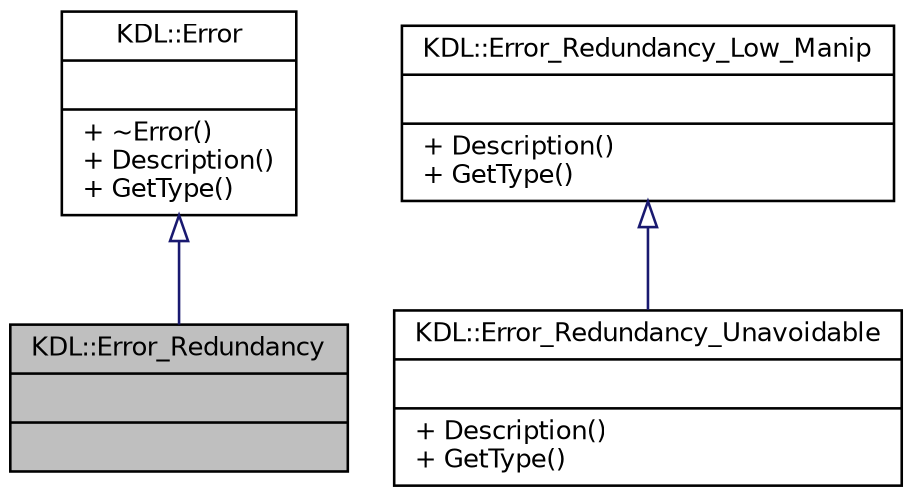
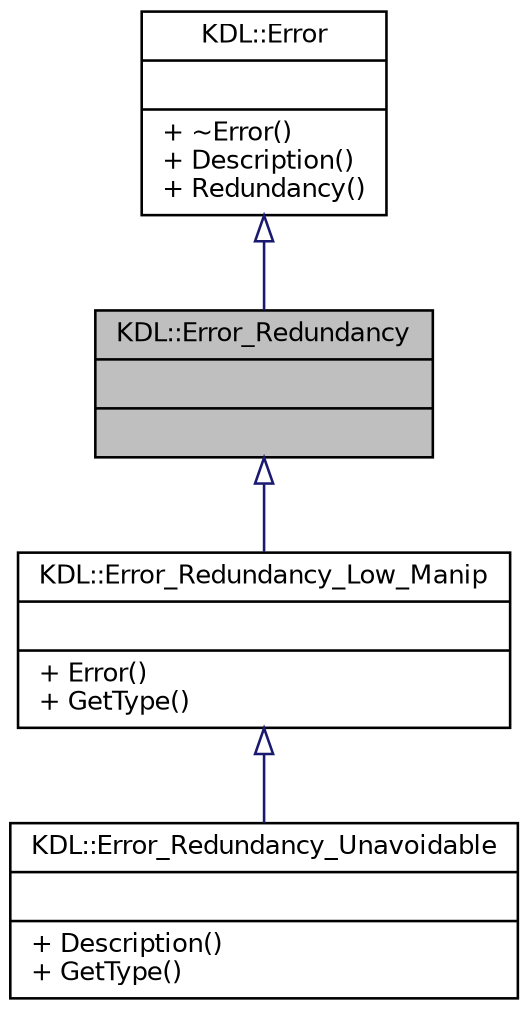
node "KDL::Error_Redundancy_Low_Manip": text "+ Description()" -> "+ Error()"
node "KDL::Error": text "+ GetType()" -> "+ Redundancy()"
edge "KDL::Error_Redundancy_Low_Manip" -> "KDL::Error_Redundancy": added
